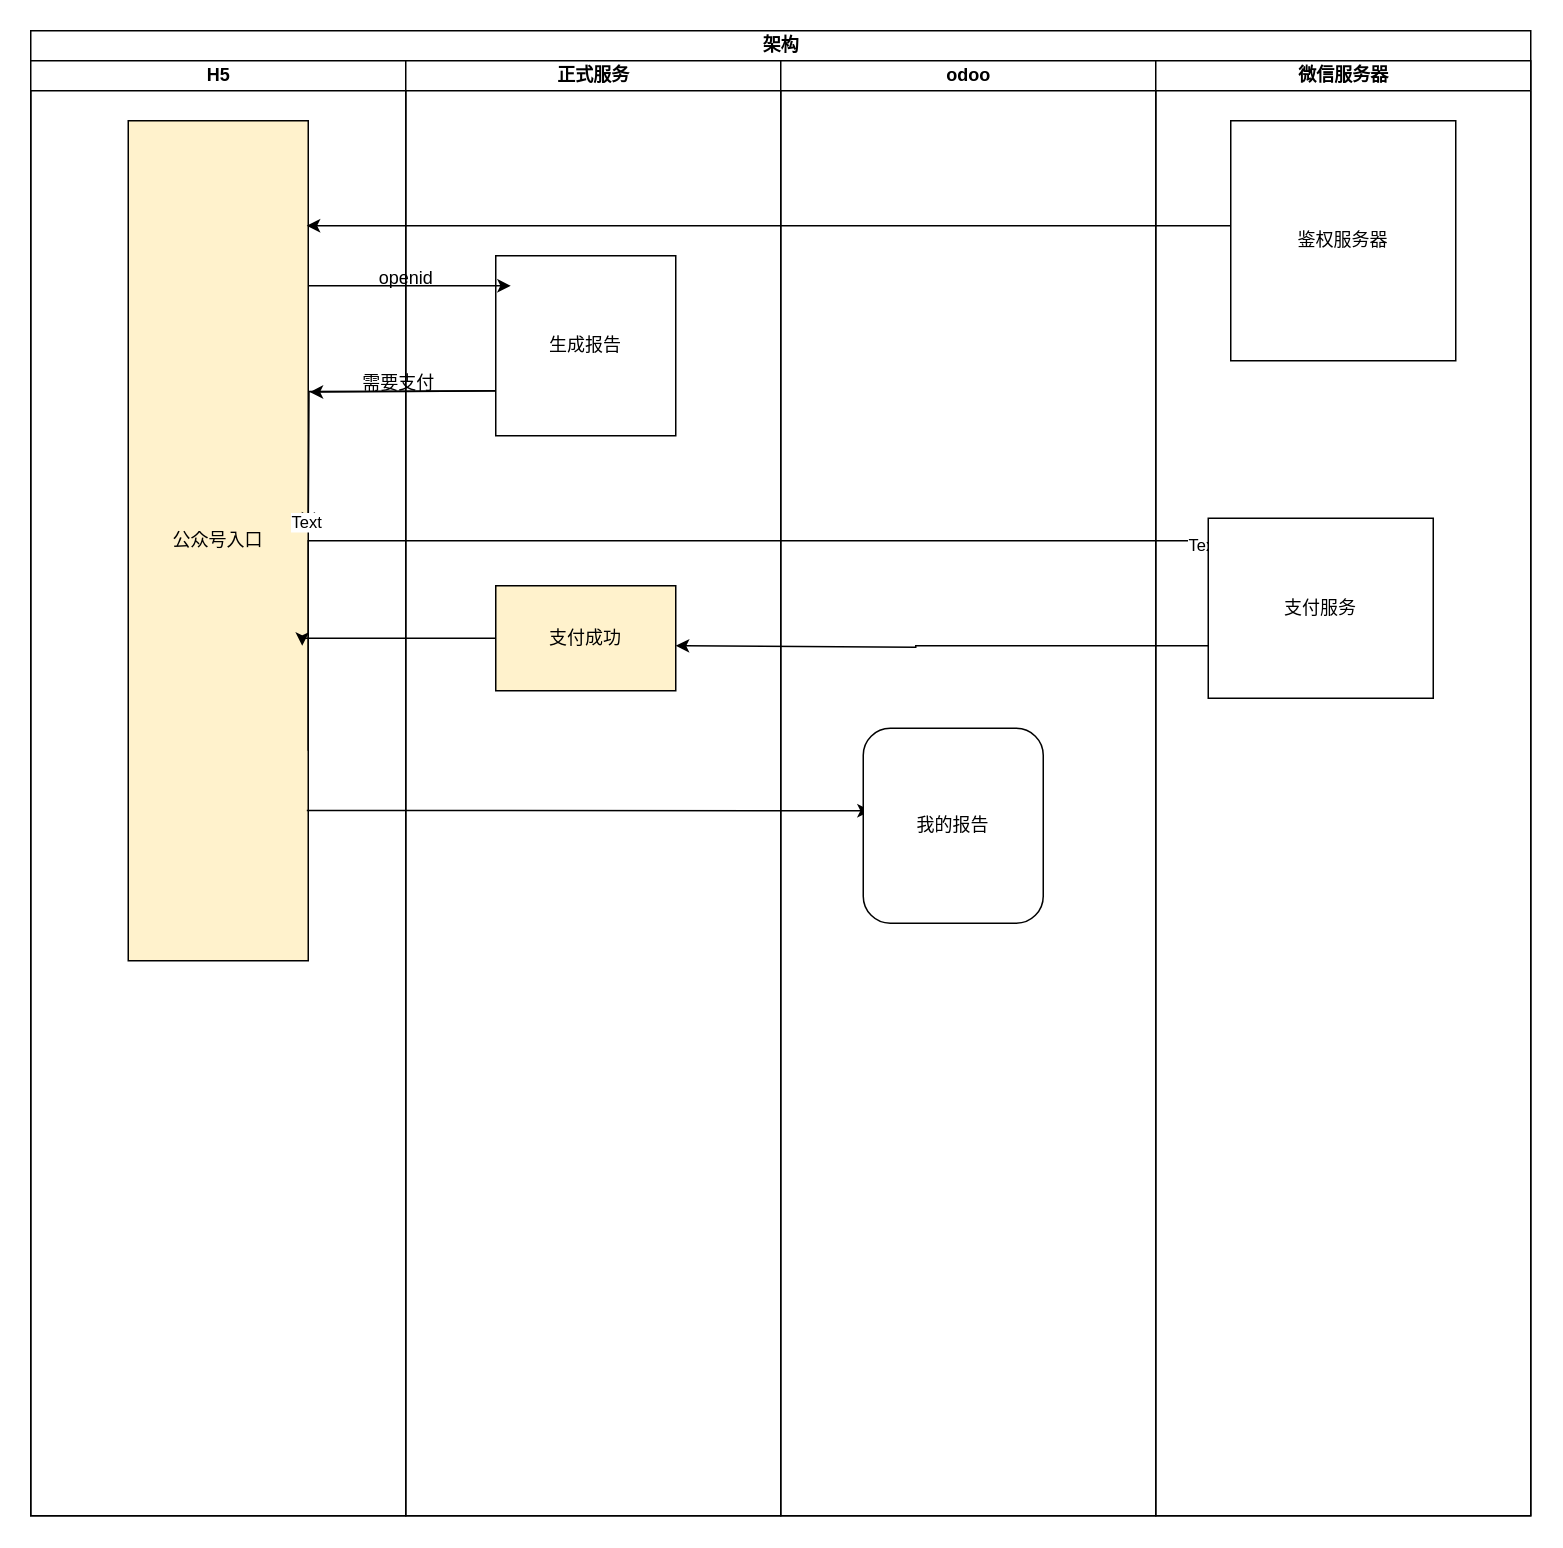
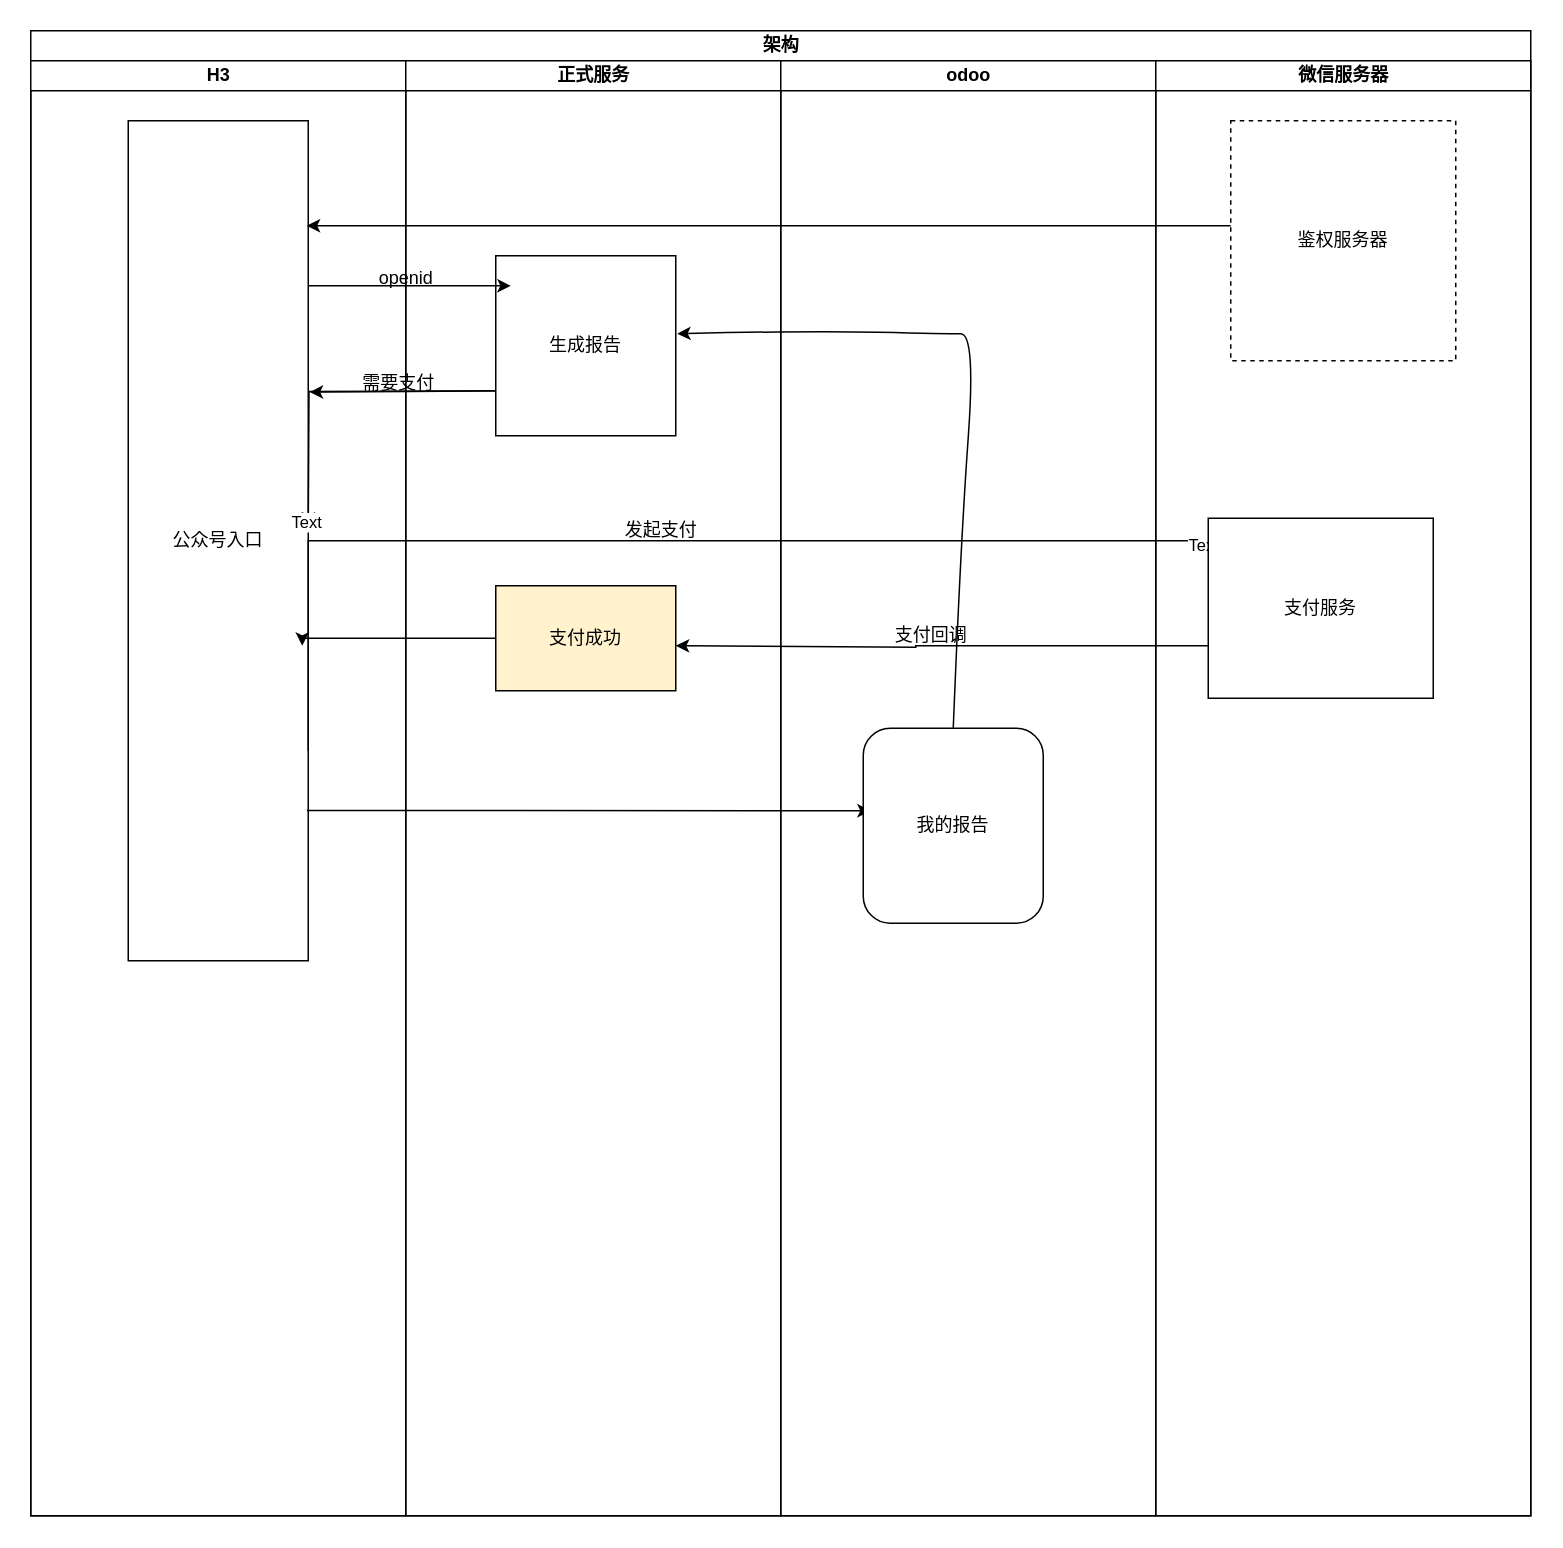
node "H5": label "H5" -> "H3"
node "鉴权服务器": style solid -> dashed
edge "我的报告" -> "生成报告": added
node "发起支付": added
node "公众号入口": fillcolor #fff2cc -> #ffffff
node "支付回调": added
